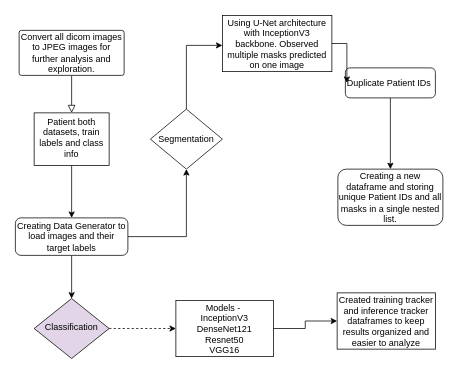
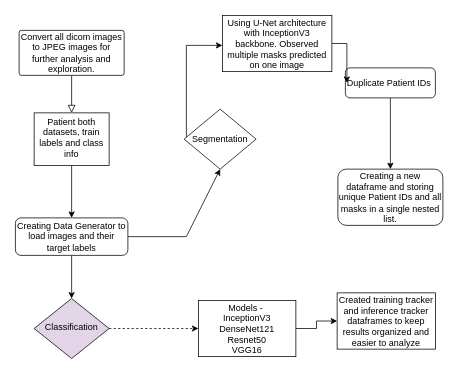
node "Segmentation": moved (186, 139) -> (220, 139)
node "Models - InceptionV3 DenseNet121 Resnet50 VGG16": moved (225, 329) -> (247, 329)
